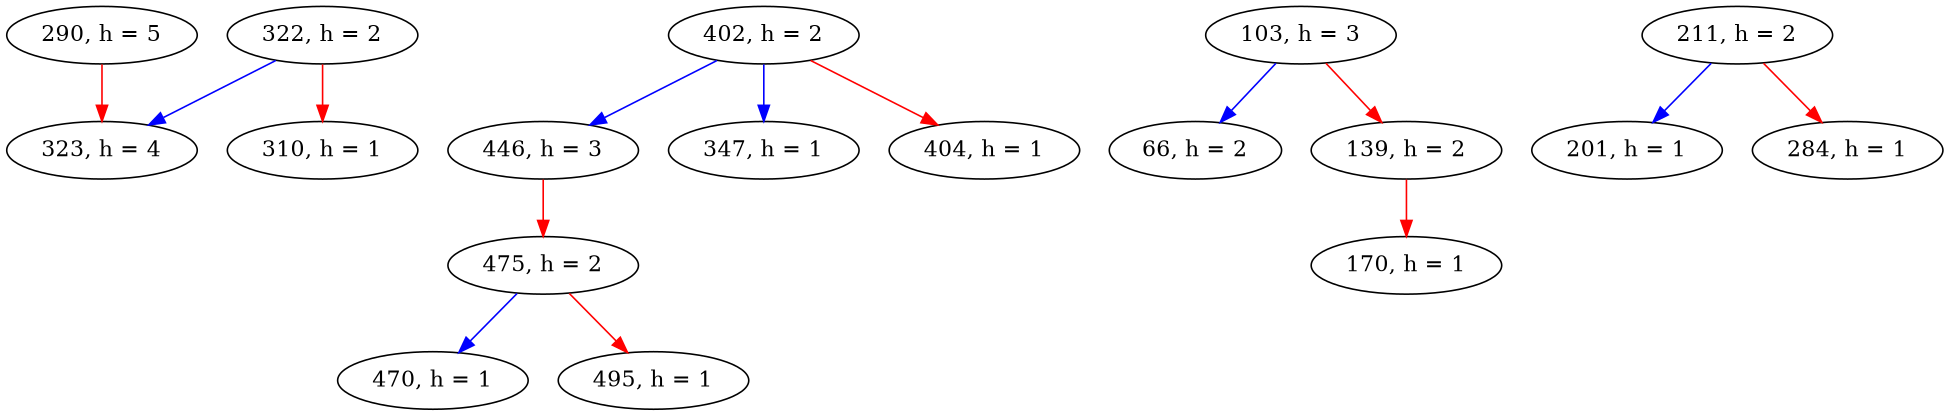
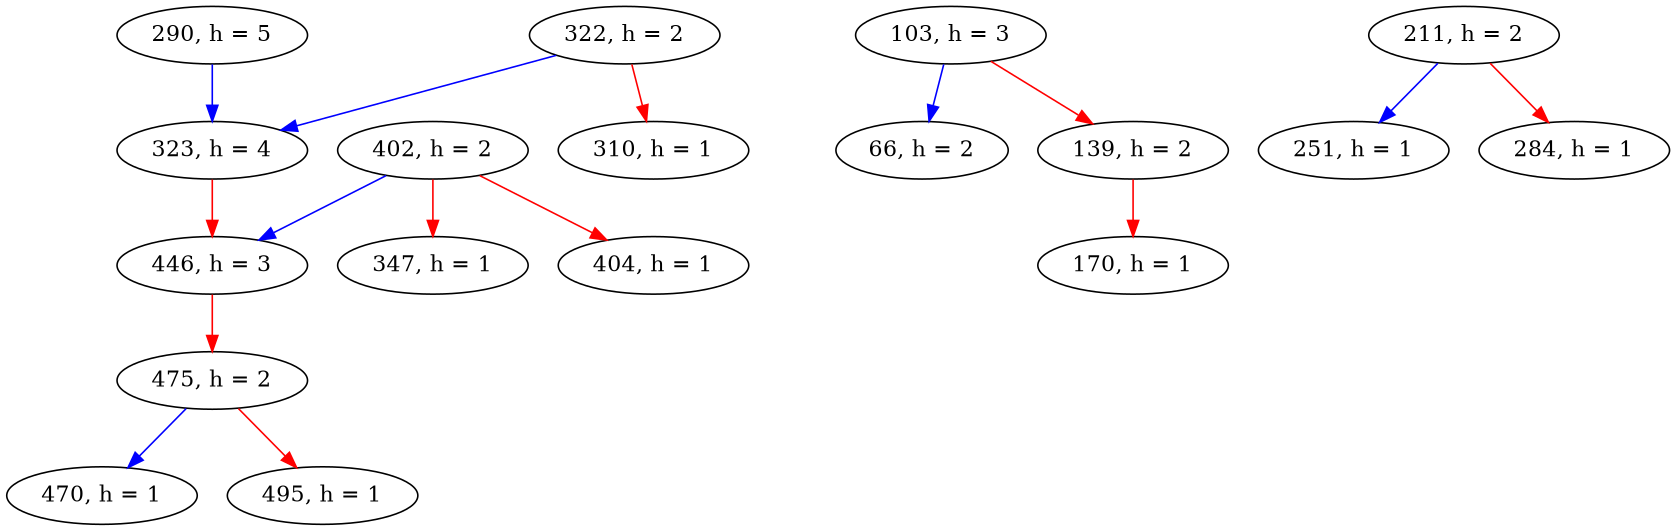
edge "290, h = 5" -> "323, h = 4": color red -> blue
edge "402, h = 2" -> "347, h = 1": color blue -> red
node "201, h = 1": label "201, h = 1" -> "251, h = 1"
edge "323, h = 4" -> "446, h = 3": added
